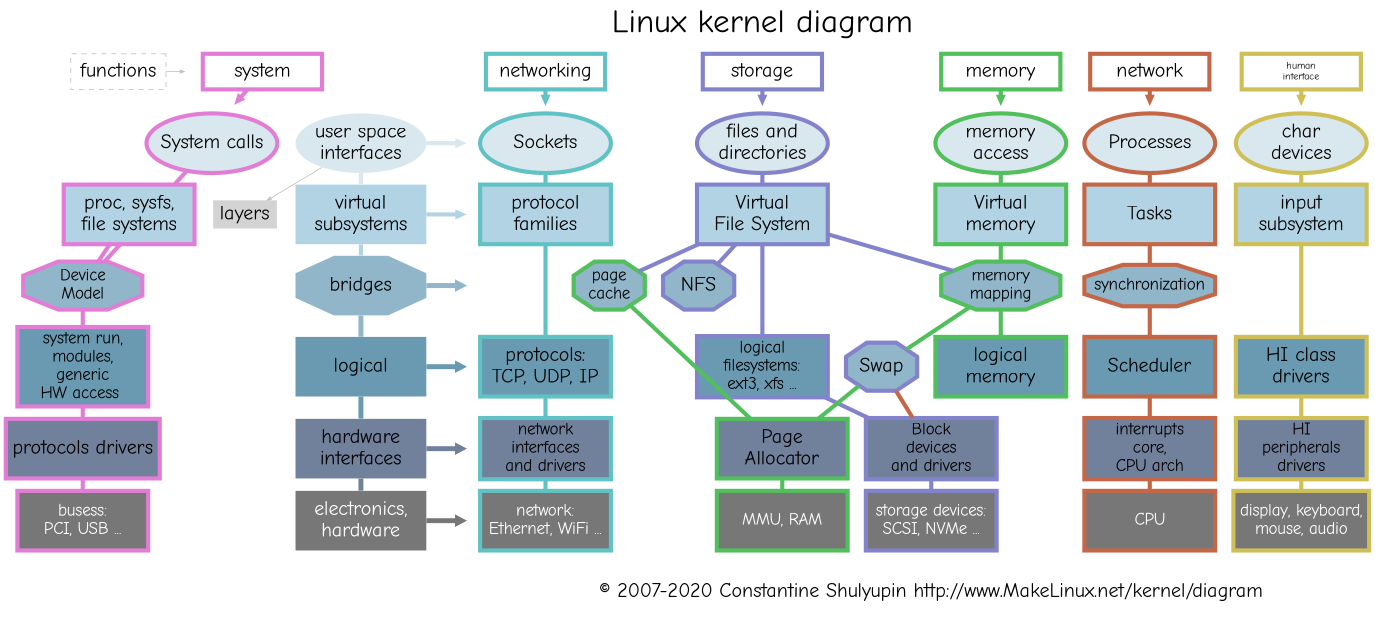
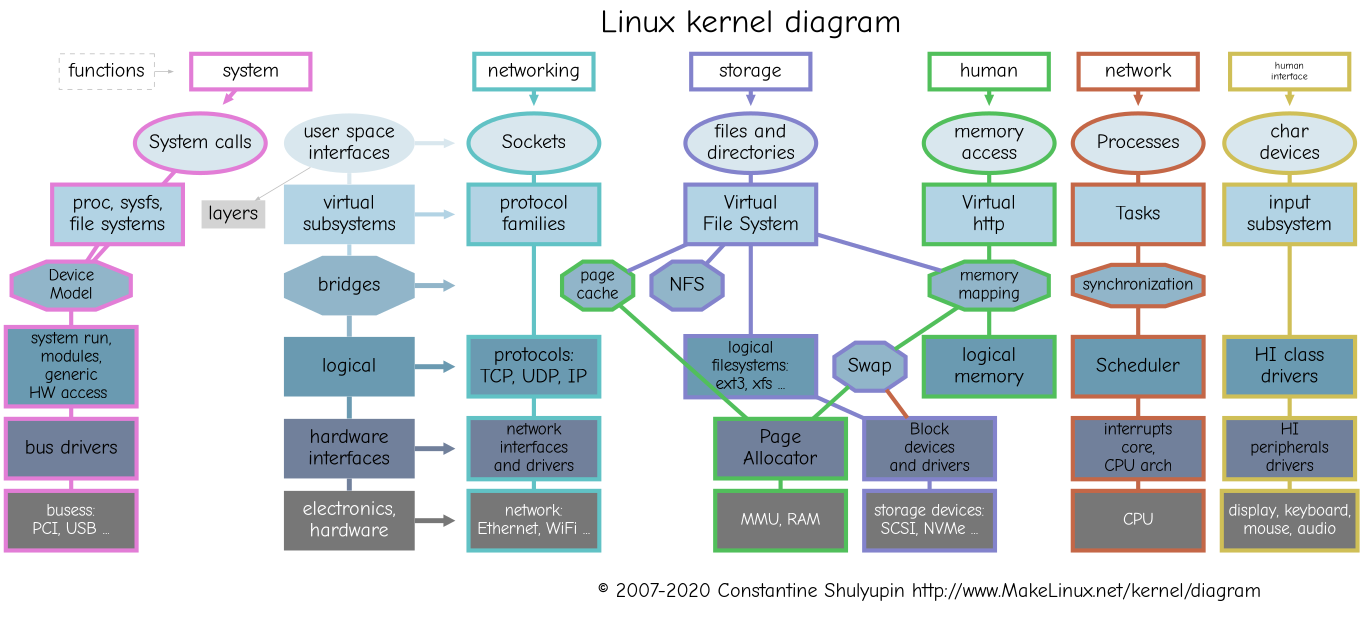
node "memory": label "memory" -> "human"
node "Virtual memory": label "Virtual memory" -> "Virtual http"
node "protocols drivers": label "protocols drivers" -> "bus drivers"
